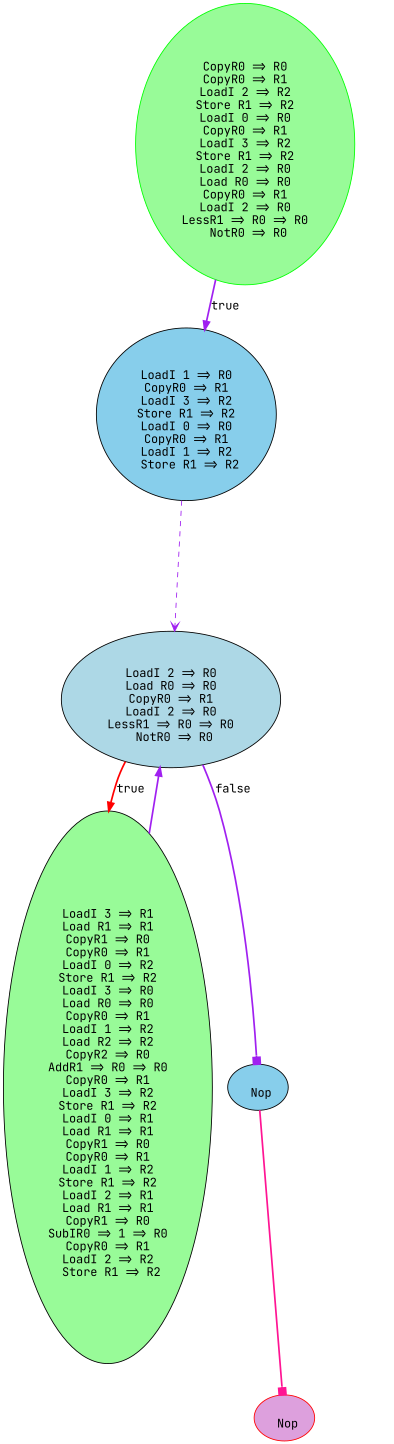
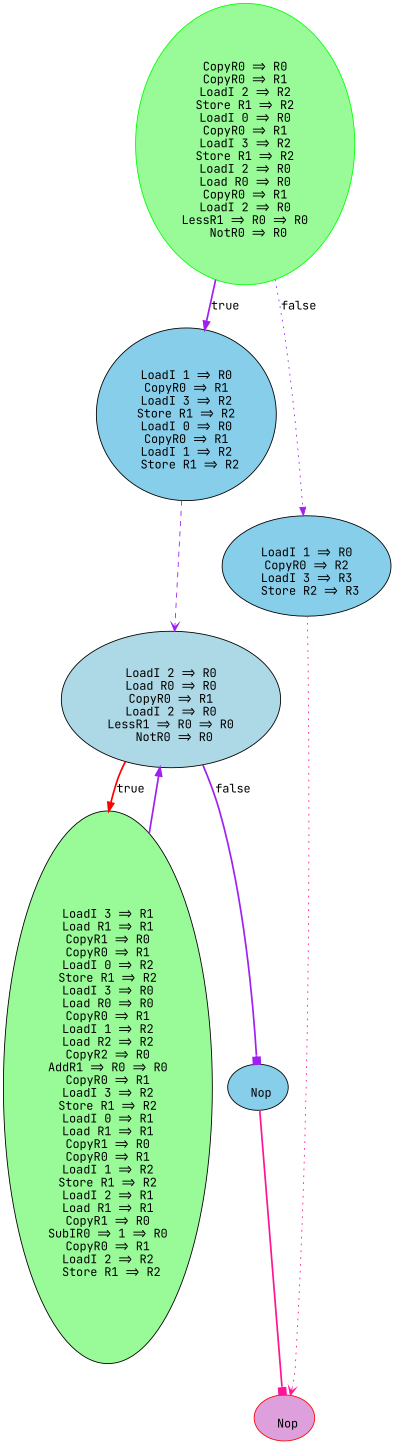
node "LoadI 1 => R0 CopyR0 => R2 LoadI 3 => R3 Store R2 => R3": added
